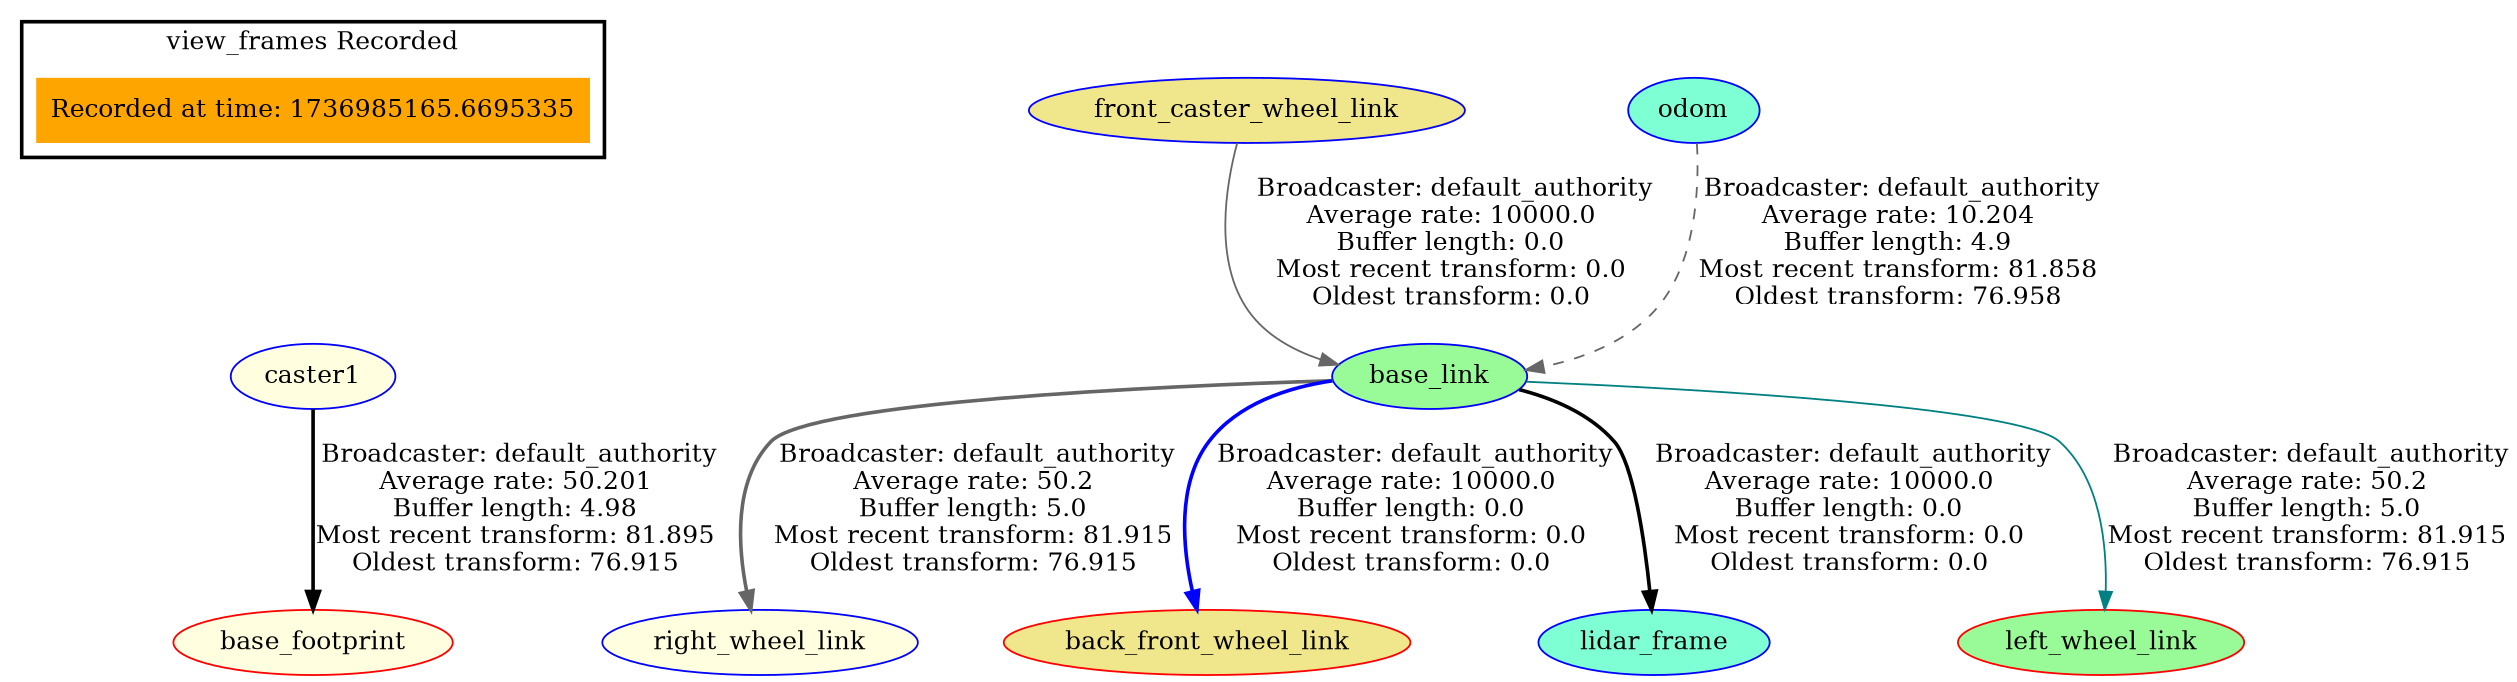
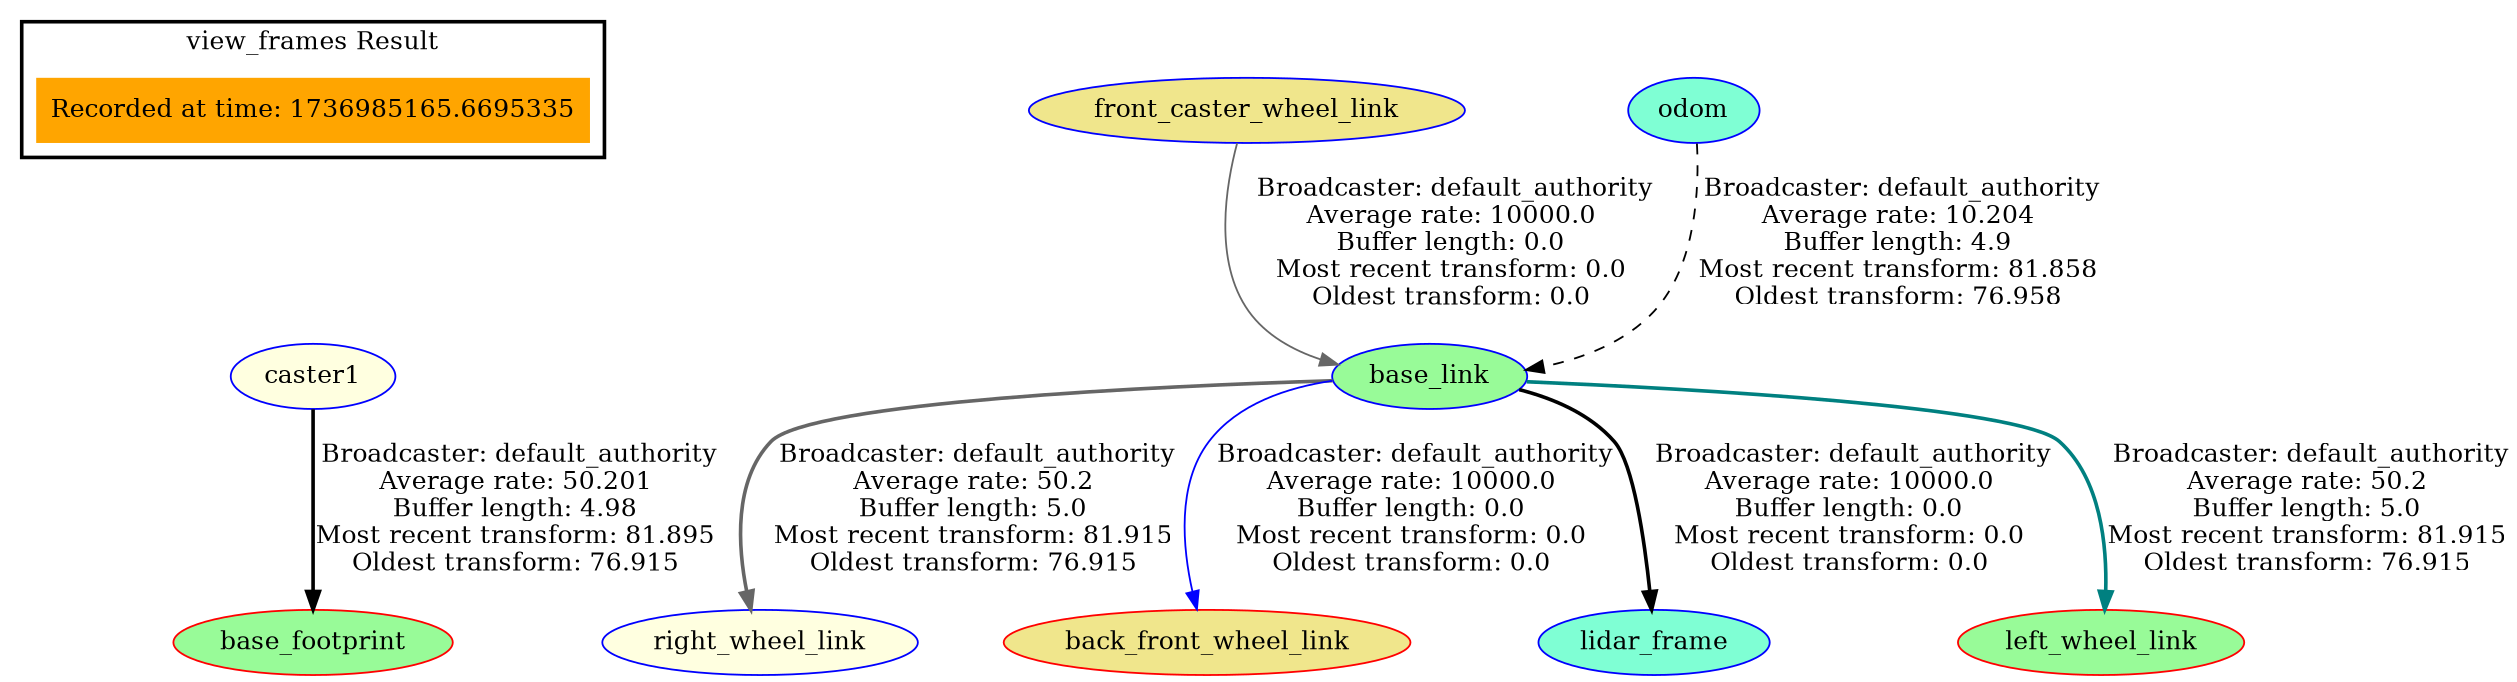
cluster "view_frames Recorded": label "view_frames Recorded" -> "view_frames Result"
edge "odom" -> "base_link": color gray40 -> black
edge "base_link" -> "left_wheel_link": style solid -> bold
edge "base_link" -> "back_front_wheel_link": style bold -> solid
node "base_footprint": fillcolor lightyellow -> palegreen
